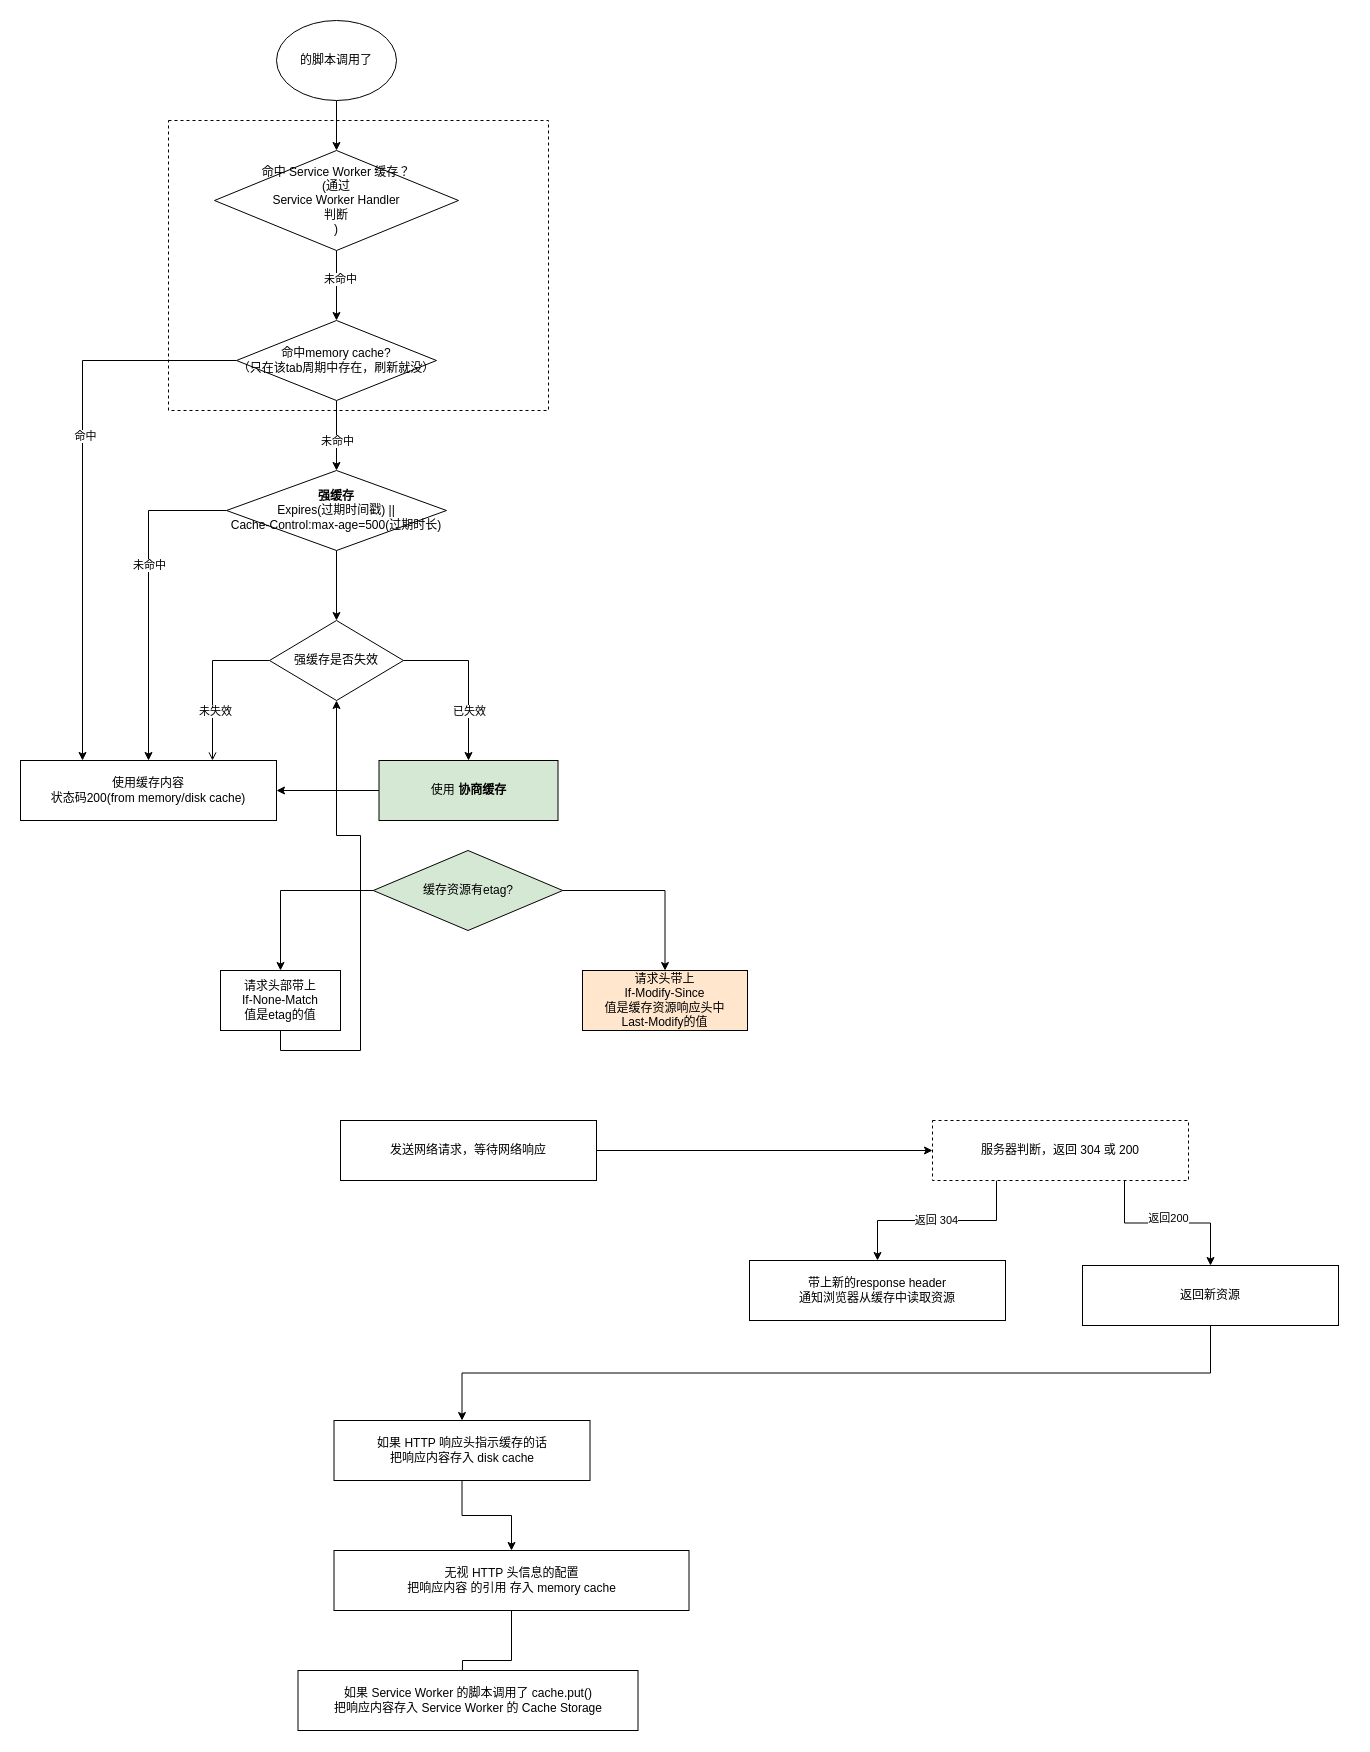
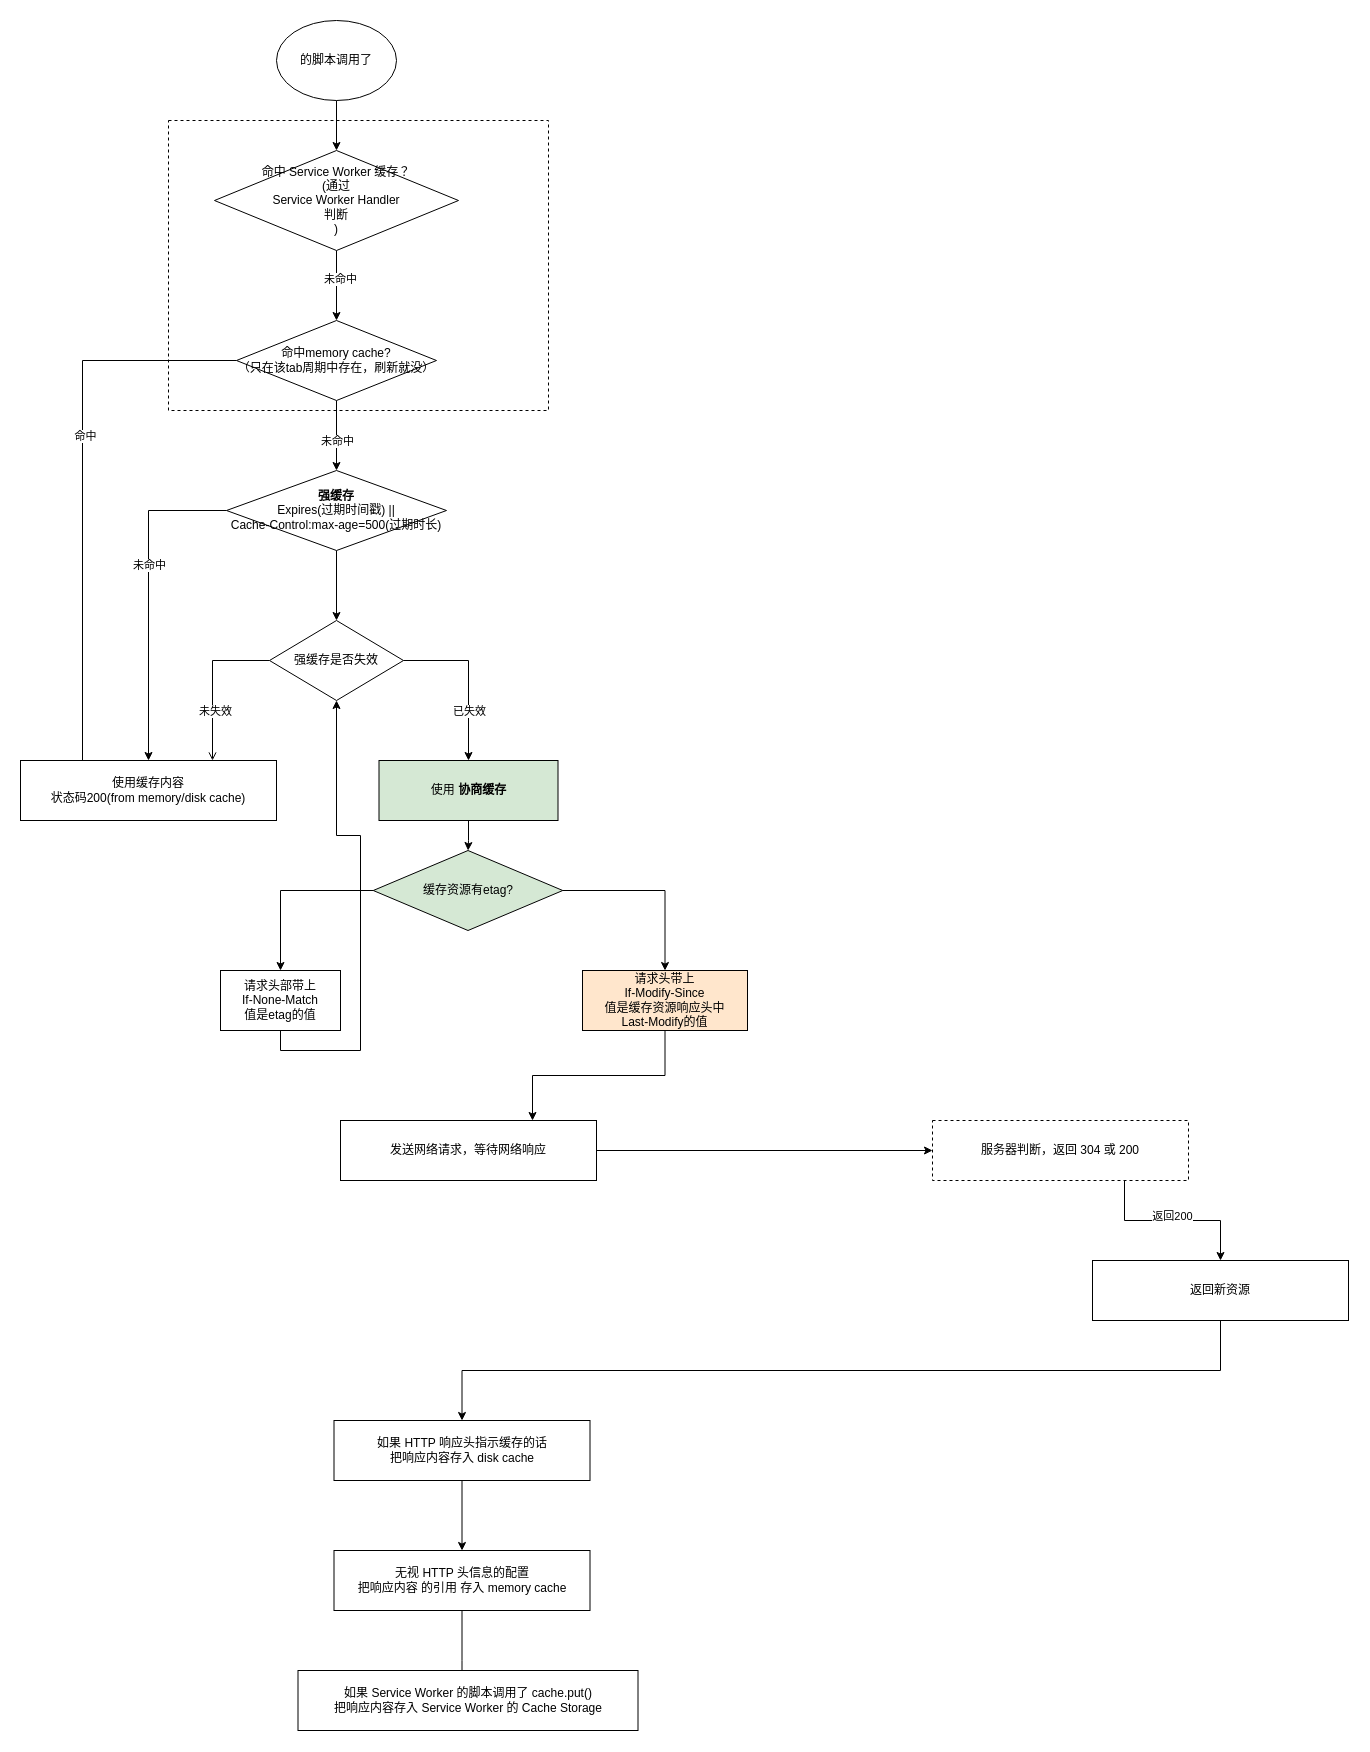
edge "命中memory cache? （只在该tab周期中存在，刷新就没）" -> "使用缓存内容 状态码200(from memory/disk cache)": arrowhead classic -> none
edge "使用 协商缓存" -> "使用缓存内容 状态码200(from memory/disk cache)": now "使用 协商缓存" -> "缓存资源有etag?"
edge "请求头带上 If-Modify-Since 值是缓存资源响应头中 Last-Modify的值" -> "发送网络请求，等待网络响应": added
edge "服务器判断，返回 304 或 200" -> "带上新的response header 通知浏览器从缓存中读取资源": removed, label "返回 304"
node "带上新的response header 通知浏览器从缓存中读取资源": removed
node "返回新资源": moved (1211, 1296) -> (1221, 1291)
node "无视 HTTP 头信息的配置 把响应内容 的引用 存入 memory cache": size 355x60 -> 256x60
